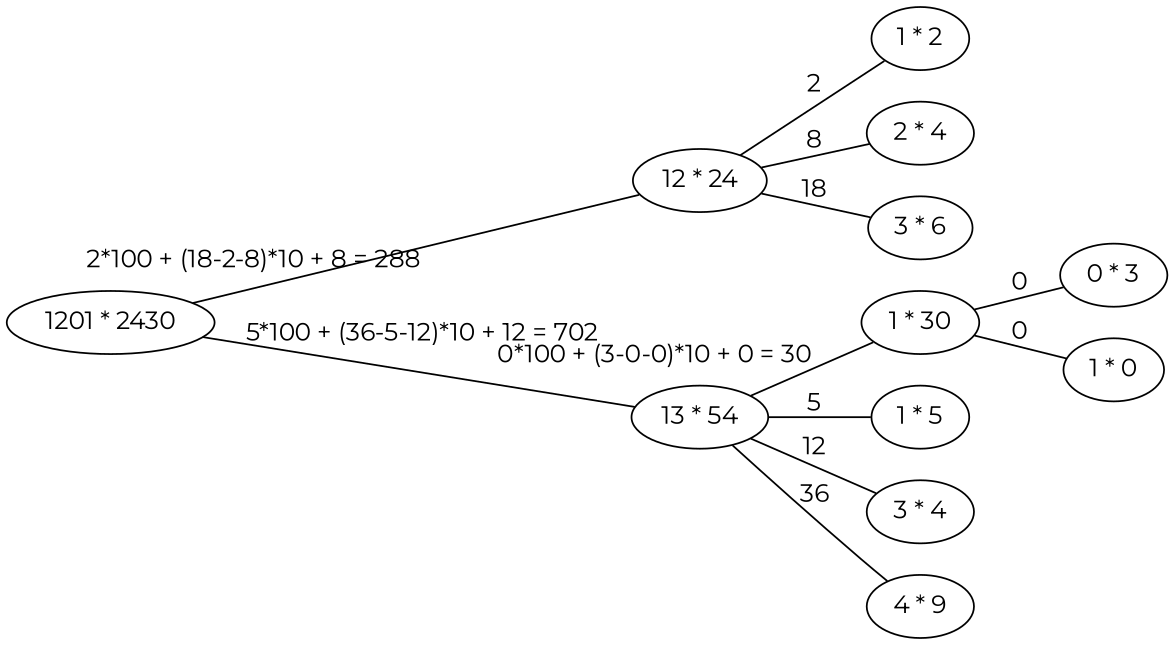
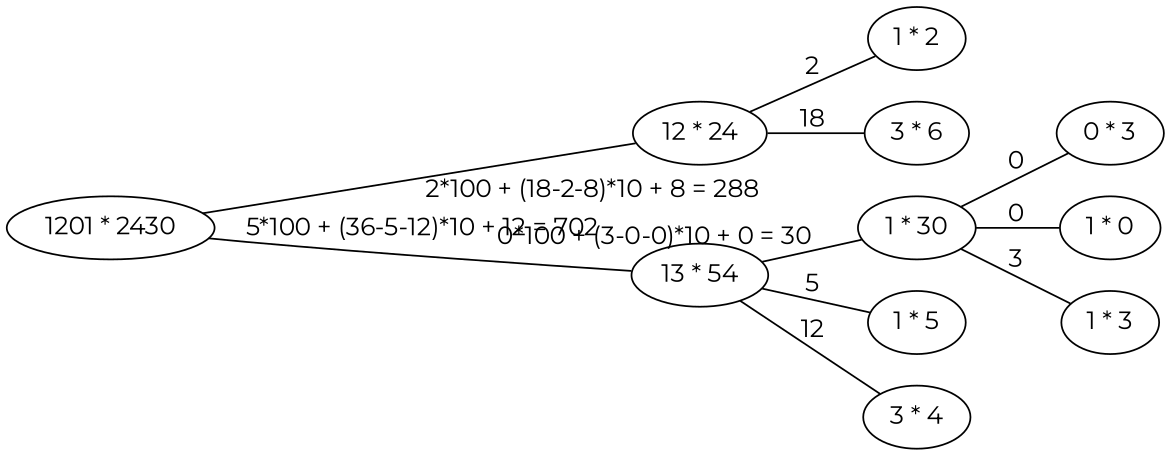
node "2 * 4": removed
node "1 * 3": added
node "4 * 9": removed
